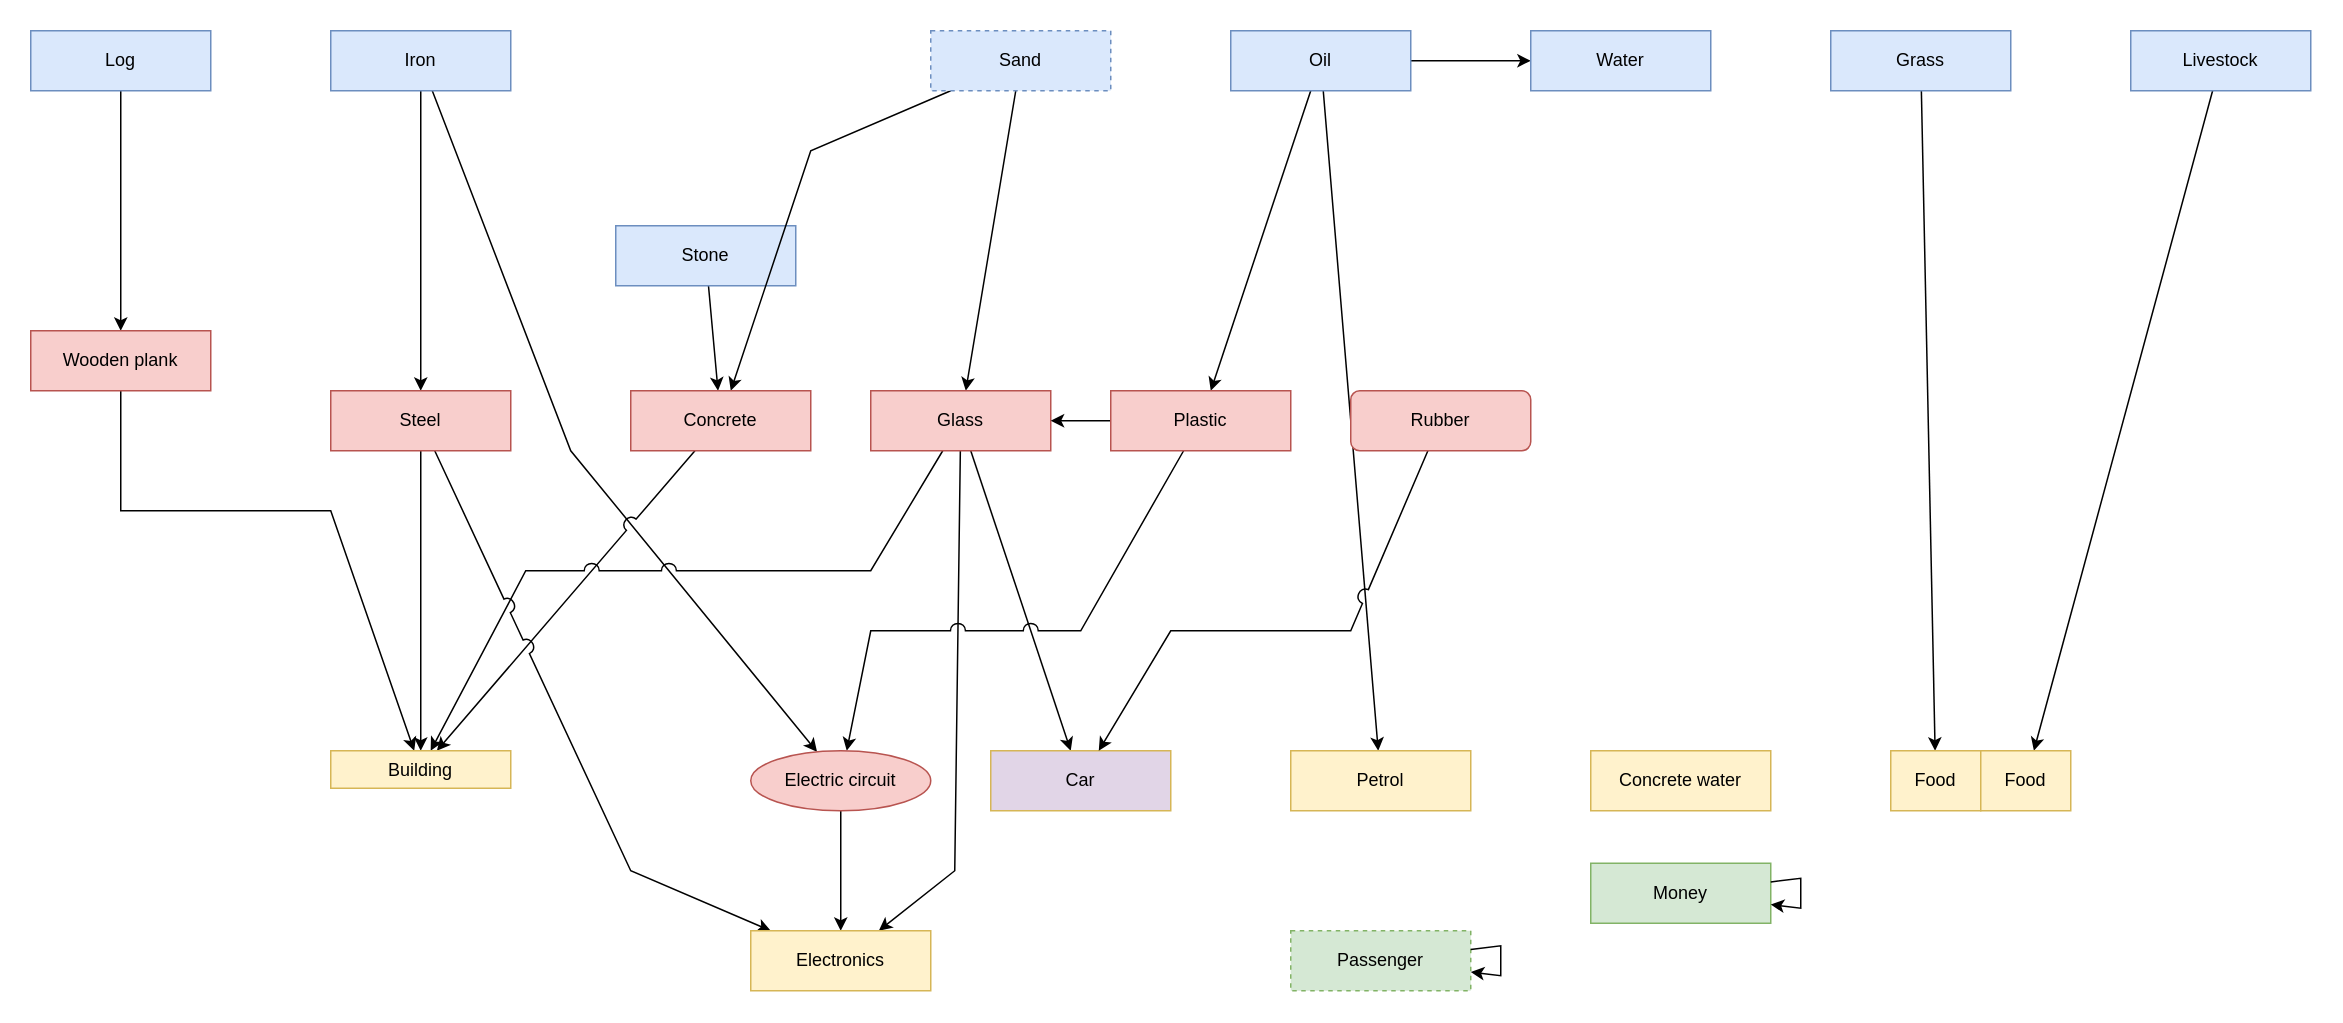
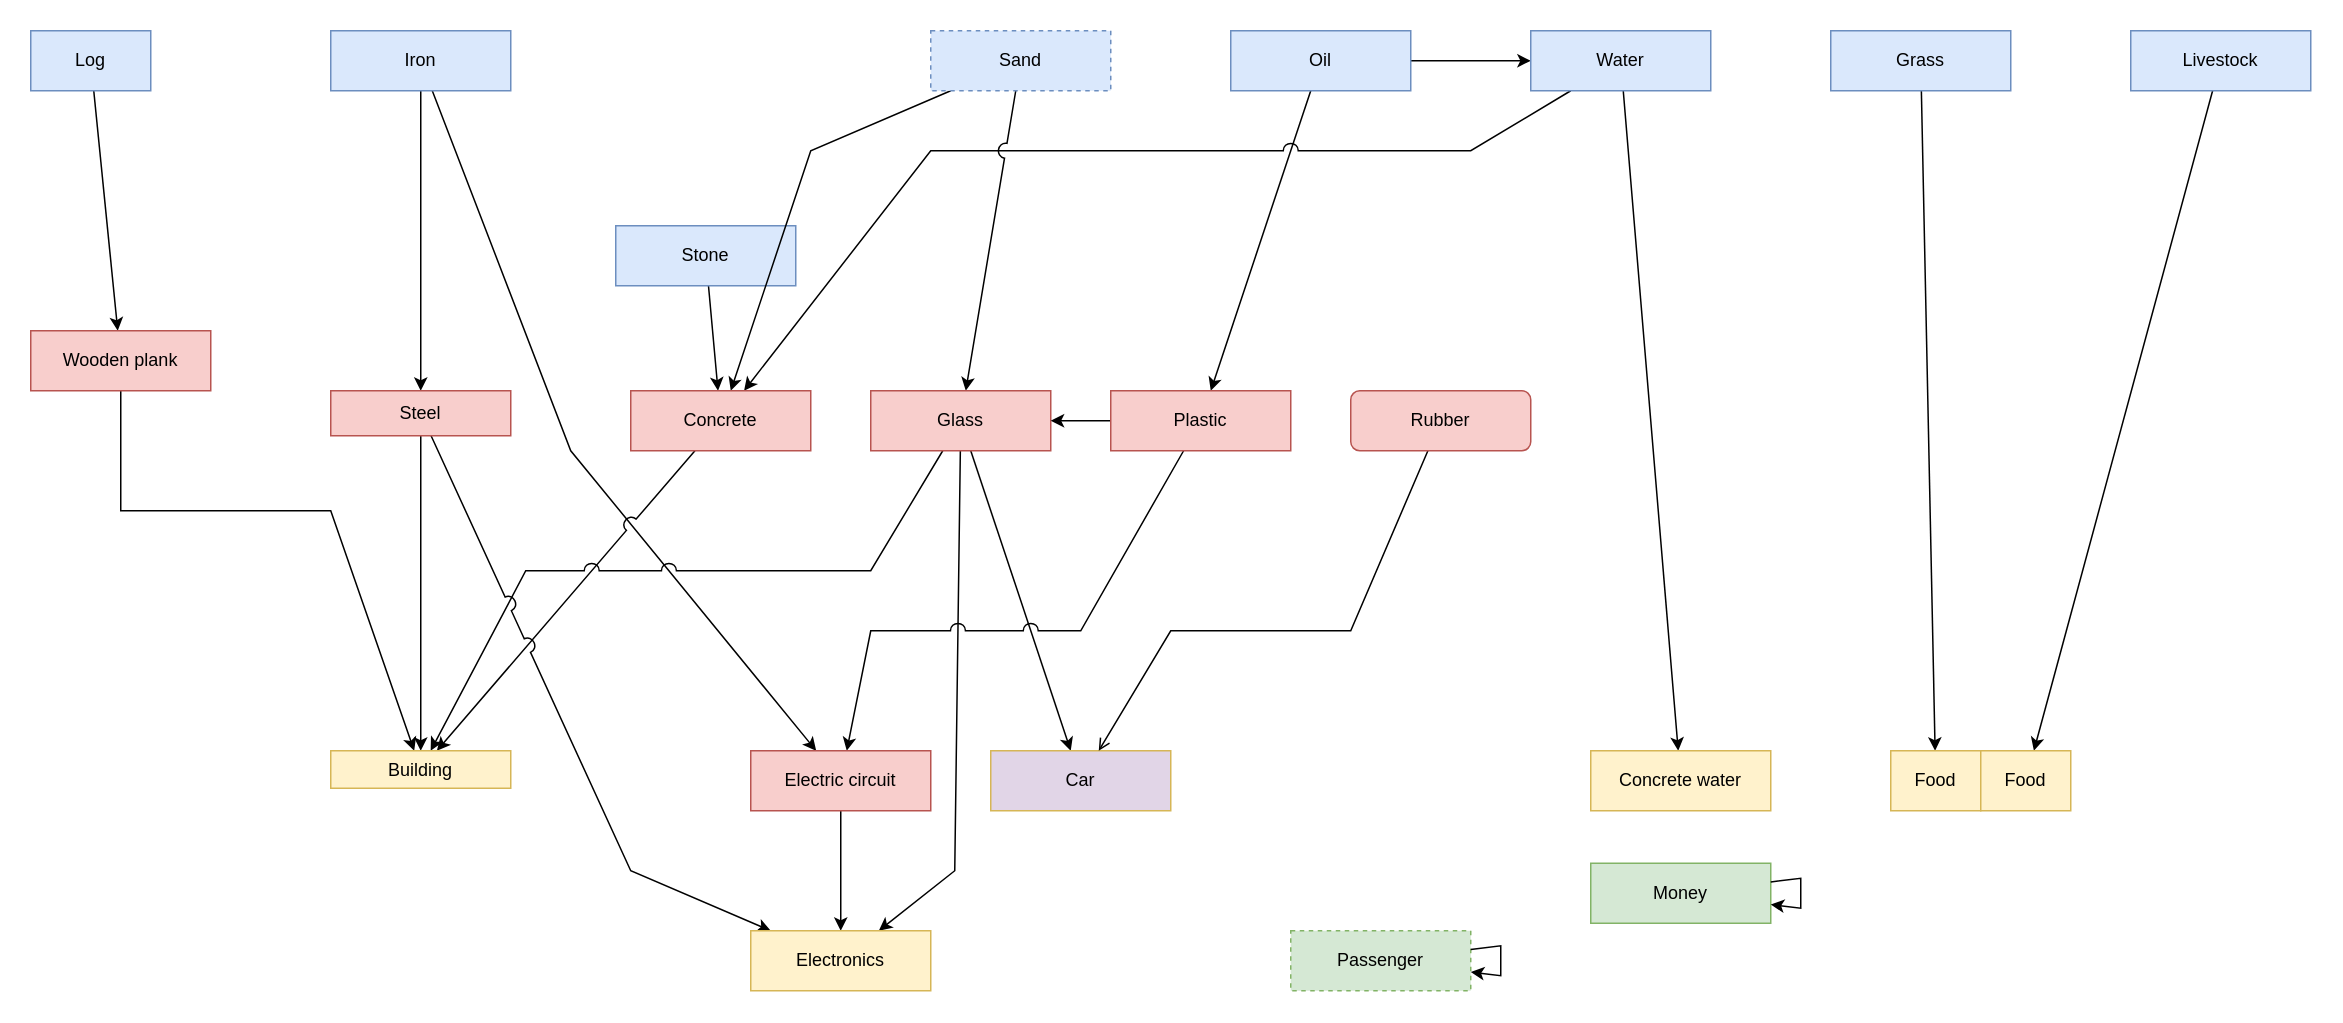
node "Log": size 180x60 -> 120x60
edge "Water" -> "Concrete": added
edge "Oil" -> "Petrol": removed
edge "Water" -> "Concrete water": added
node "Steel": size 180x60 -> 180x45
edge "Rubber" -> "Car": arrowhead classic -> open
node "Electric circuit": shape ellipse -> rectangle
node "Petrol": removed
